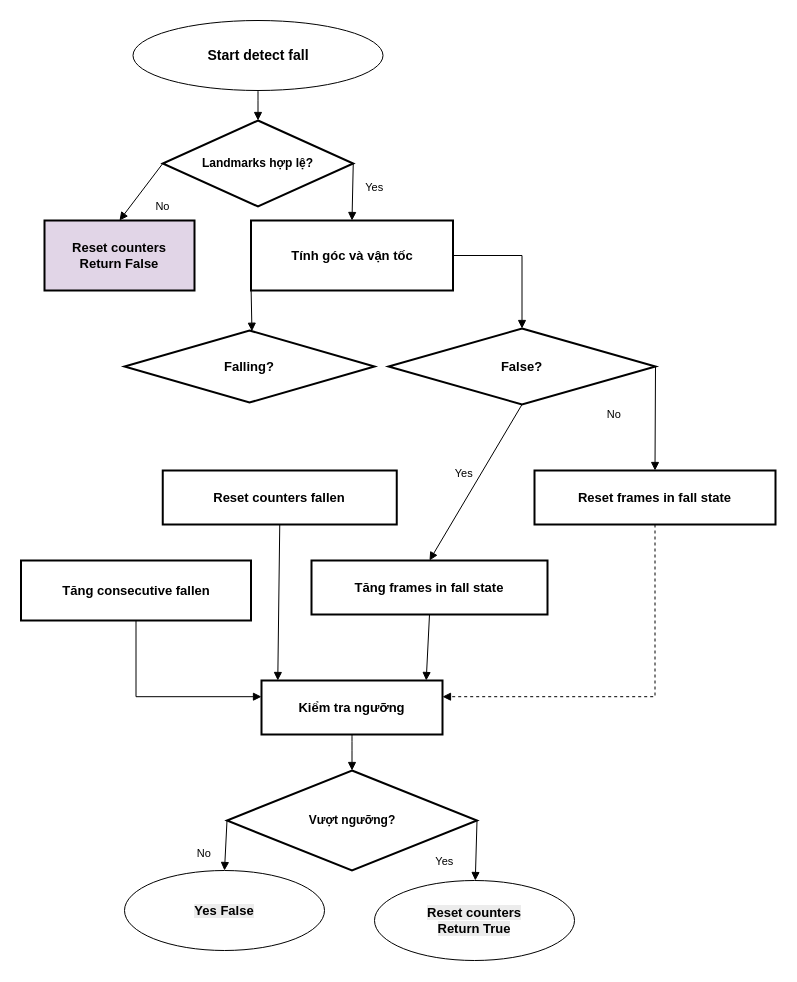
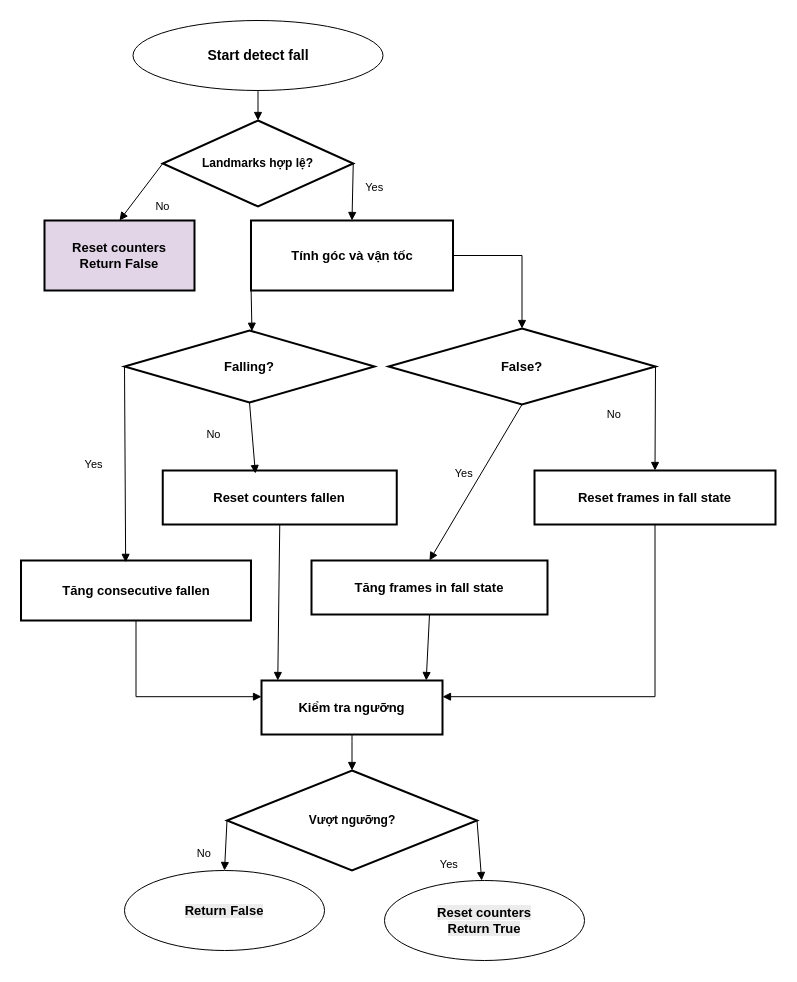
edge "Falling?" -> "Reset counters fallen": added, label "No"
edge "Falling?" -> "Tăng consecutive fallen": added, label "Yes"
edge "Reset frames in fall state" -> "Kiểm tra ngưỡng": style dashed -> solid
node "Yes False": label "Yes False" -> "Return False"
node "Reset countersReturn True": moved (475, 921) -> (485, 921)
